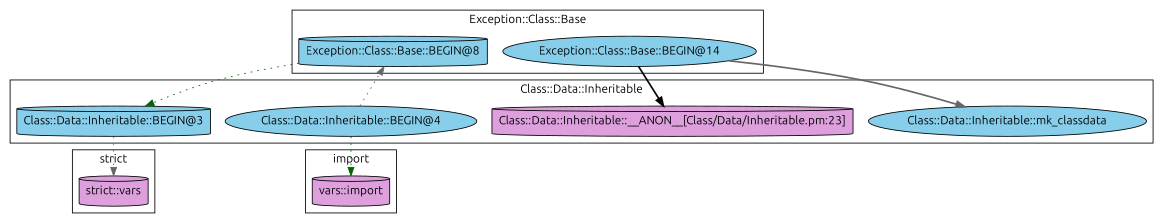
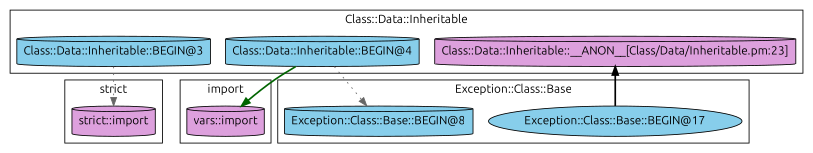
node "Exception::Class::Base::BEGIN@14": label "Exception::Class::Base::BEGIN@14" -> "Exception::Class::Base::BEGIN@17"
edge "Exception::Class::Base::BEGIN@8" -> "Class::Data::Inheritable::BEGIN@3": removed
node "Class::Data::Inheritable::BEGIN@4": shape ellipse -> cylinder
node "Class::Data::Inheritable::mk_classdata": removed
edge "Class::Data::Inheritable::BEGIN@4" -> "vars::import": style dotted -> bold
node "strict::vars": label "strict::vars" -> "strict::import"
